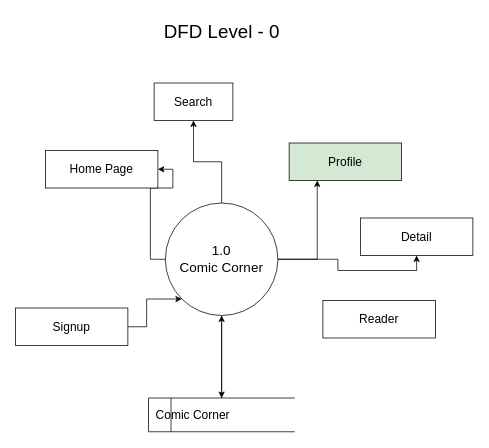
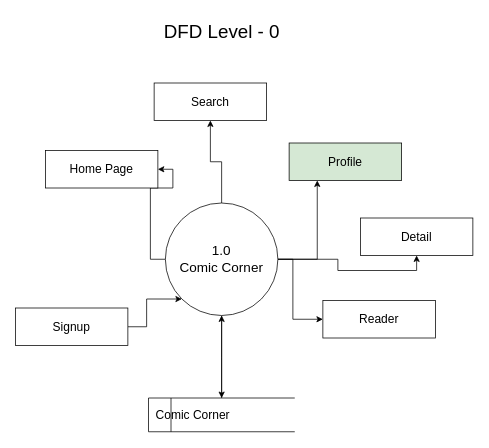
node "Search": size 79x38 -> 113x38
edge "1.0 Comic Corner" -> "Reader": added
